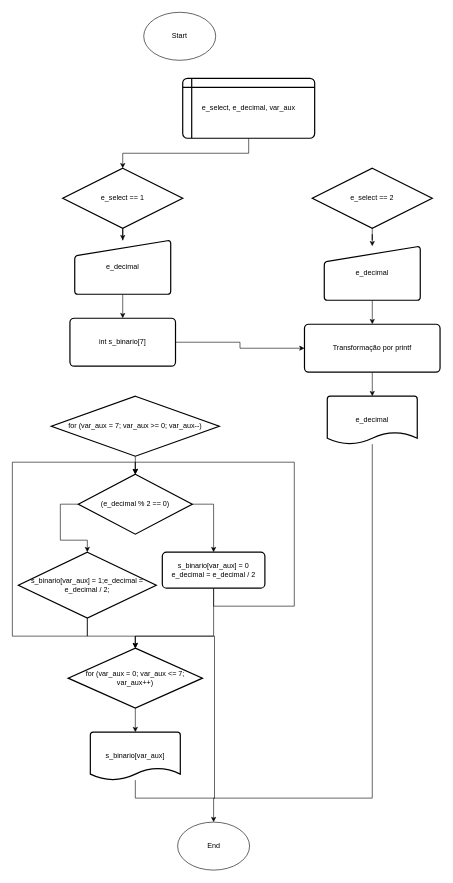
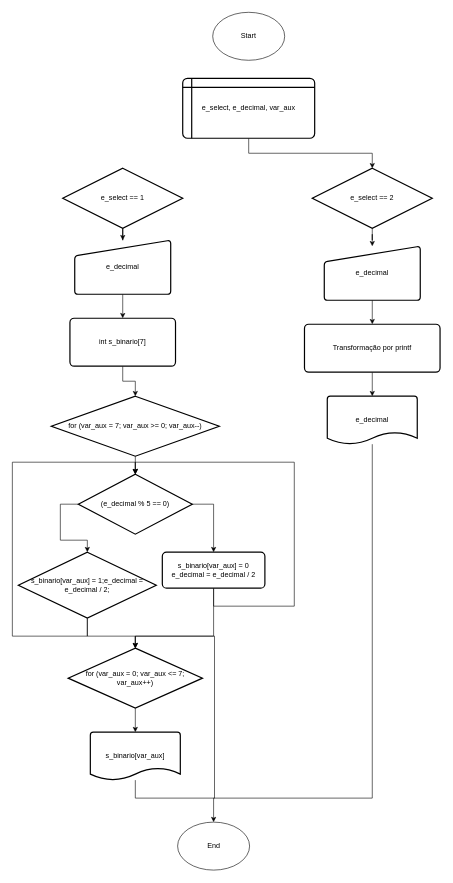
node "Start": moved (180, 36) -> (249, 36)
edge "e_select, e_decimal, var_aux" -> "e_select == 1": removed
edge "e_select, e_decimal, var_aux" -> "e_select == 2": added
edge "int s_binario[7]" -> "Transformação por printf": now "int s_binario[7]" -> "for (var_aux = 7; var_aux >= 0; var_aux--)"
node "(e_decimal % 2 == 0)": label "(e_decimal % 2 == 0)" -> "(e_decimal % 5 == 0)"
